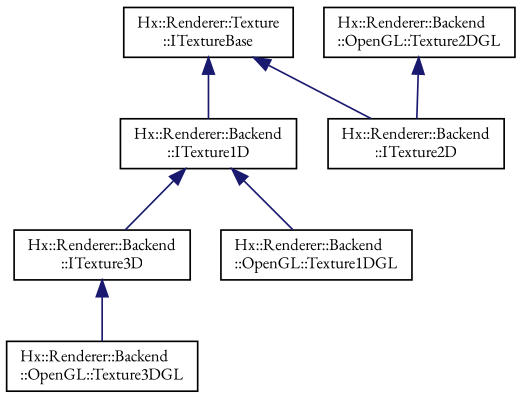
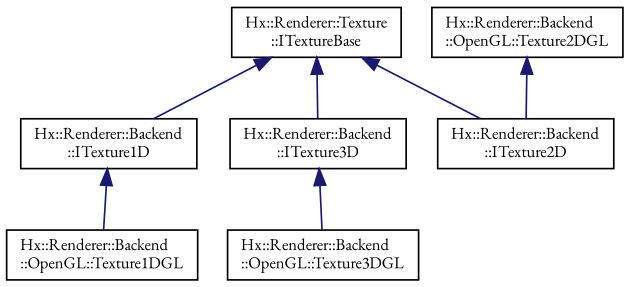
edge "Hx::Renderer::Backend ::ITexture3D" -> "Hx::Renderer::Backend ::ITexture1D": now "Hx::Renderer::Backend ::ITexture3D" -> "Hx::Renderer::Texture ::ITextureBase"
